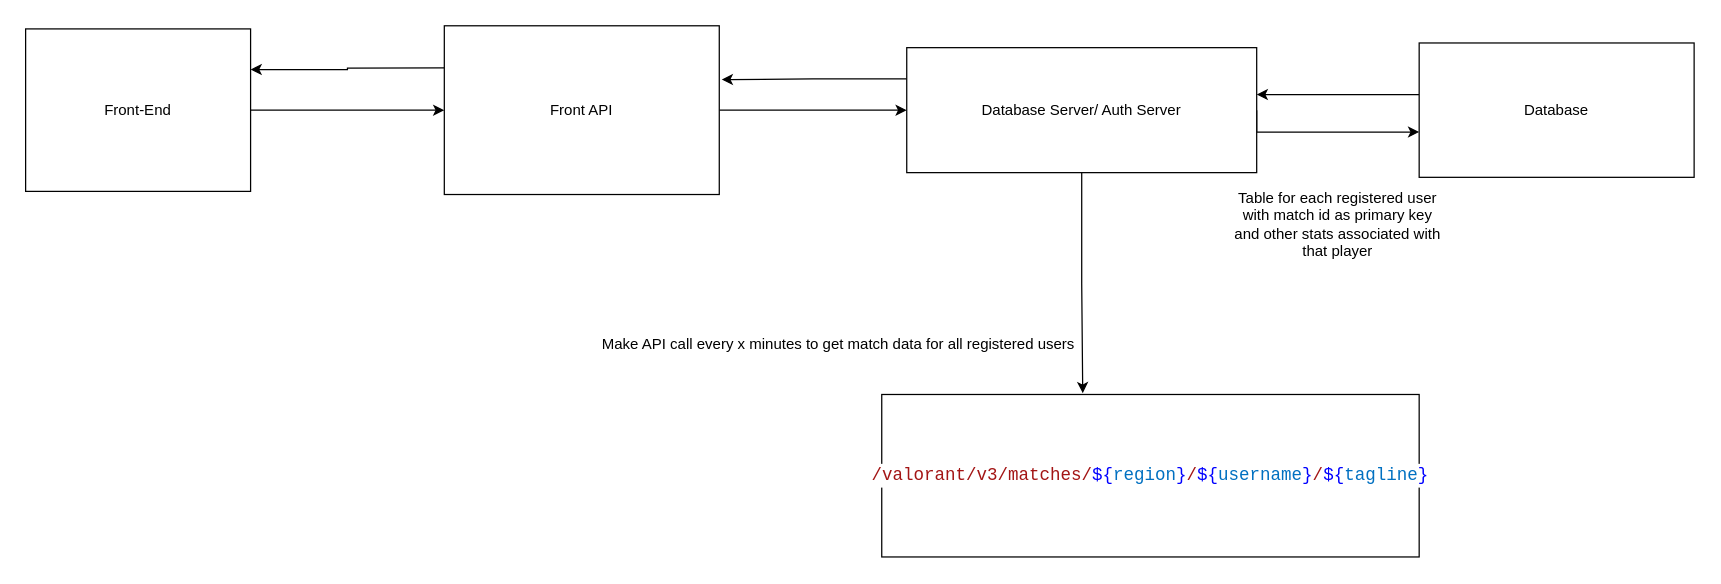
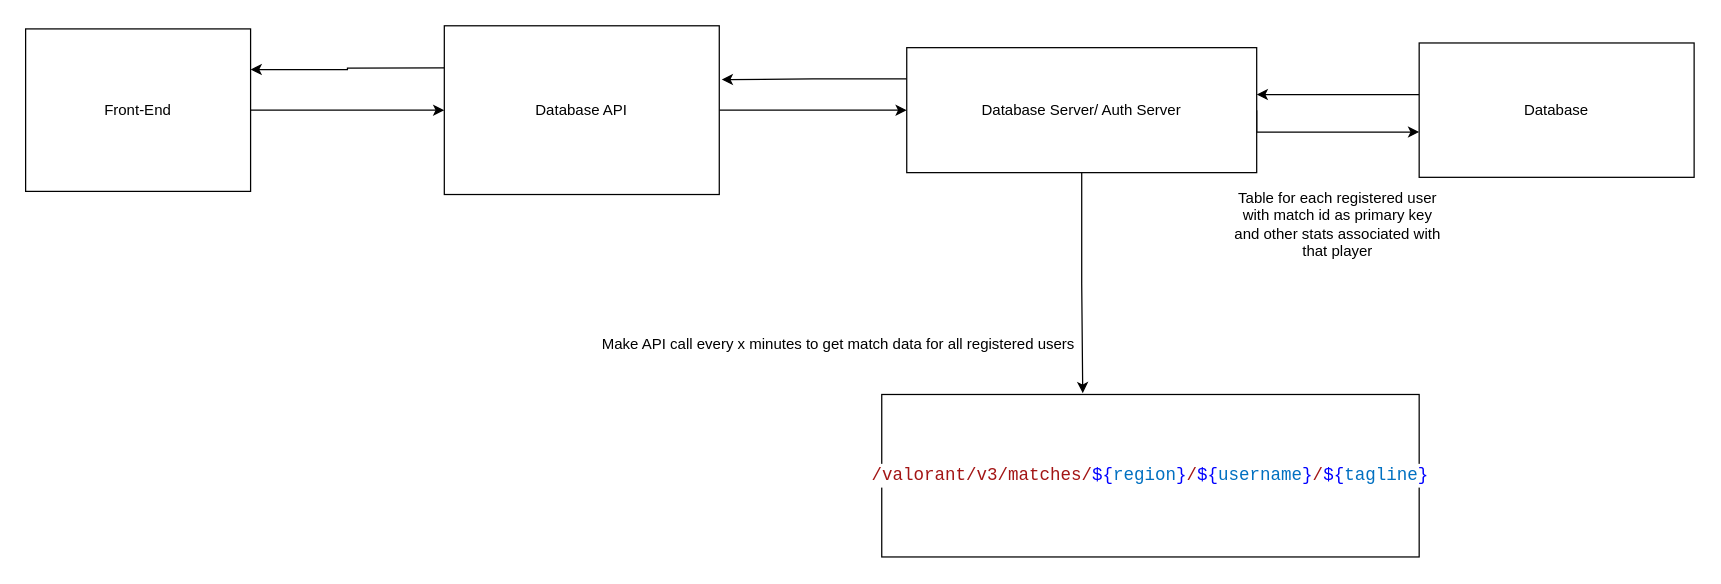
node "Front API": label "Front API" -> "Database API"
